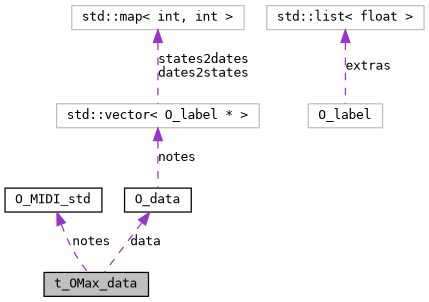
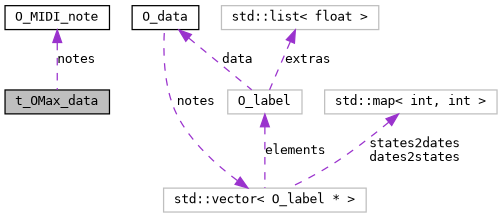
edge "std::vector< O_label * >" -> "O_label": added, label "elements"
node "O_MIDI_std": label "O_MIDI_std" -> "O_MIDI_note"
edge "t_OMax_data" -> "O_data": now "O_label" -> "O_data"
